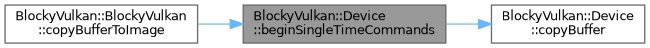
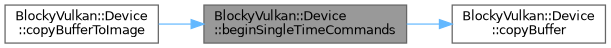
node "BlockyVulkan::BlockyVulkan ::copyBufferToImage": label "BlockyVulkan::BlockyVulkan ::copyBufferToImage" -> "BlockyVulkan::Device ::copyBufferToImage"
